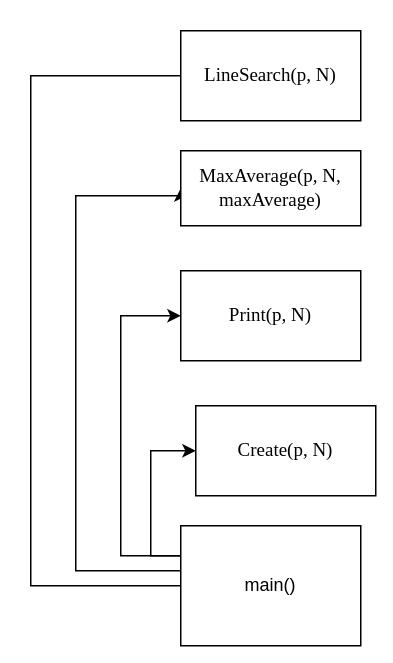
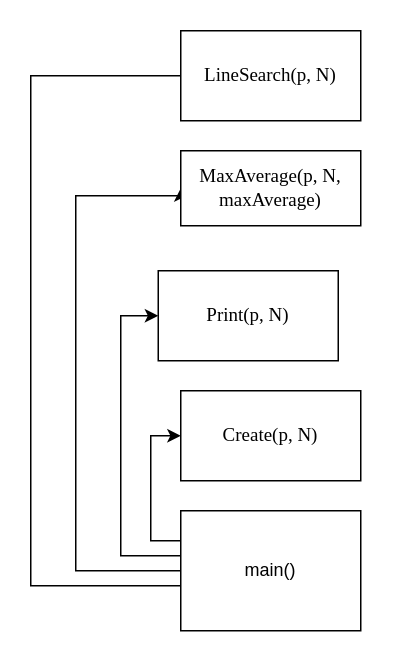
node "Print(p, N)": moved (271, 316) -> (248, 316)
node "Create(p, N)": moved (286, 451) -> (271, 436)
node "main()": moved (271, 586) -> (271, 571)
